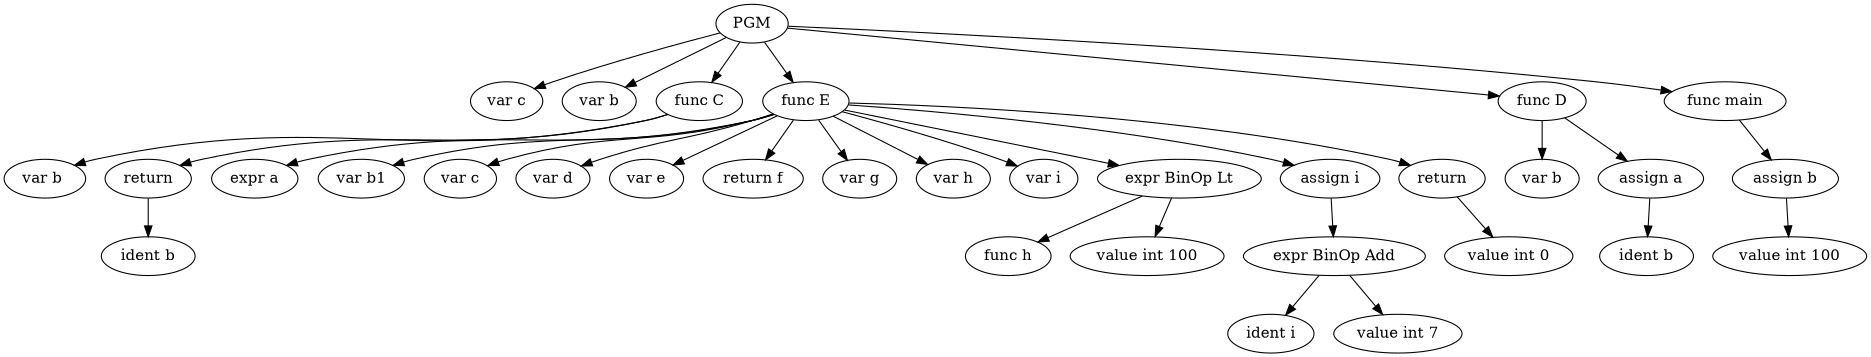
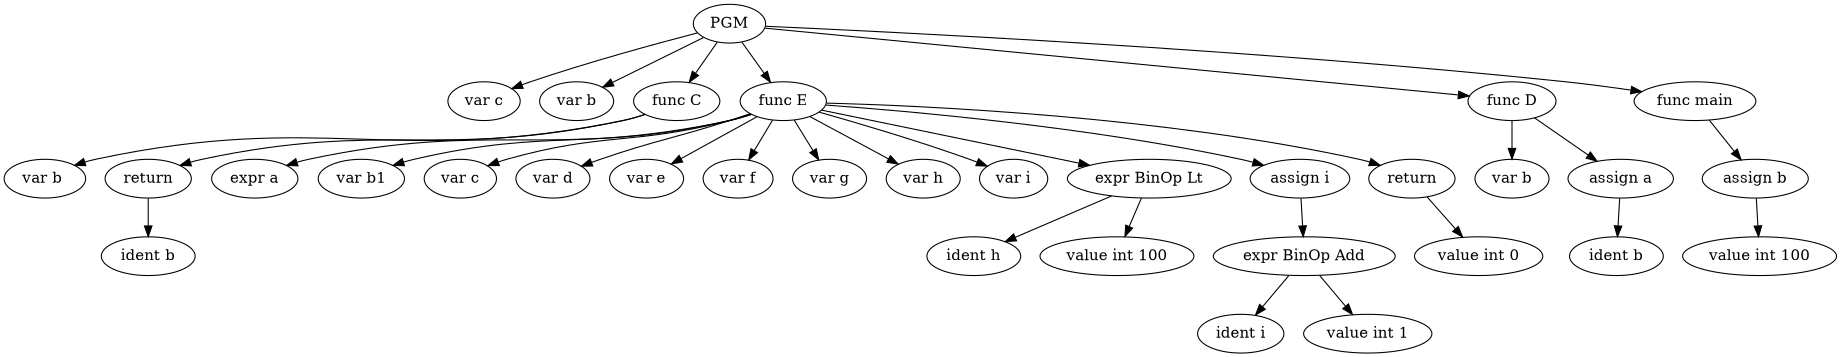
node "return f": label "return f" -> "var f"
node "func h": label "func h" -> "ident h"
node "value int 7": label "value int 7" -> "value int 1"
